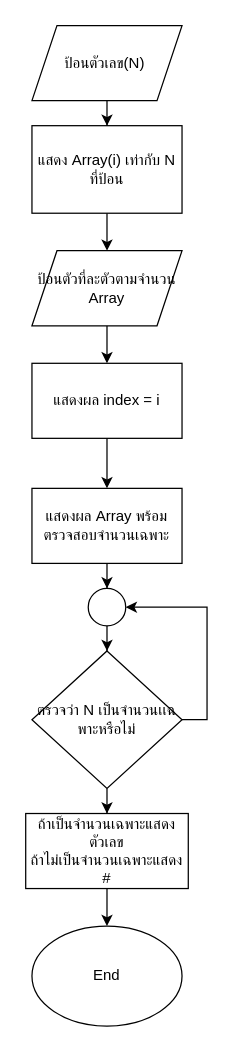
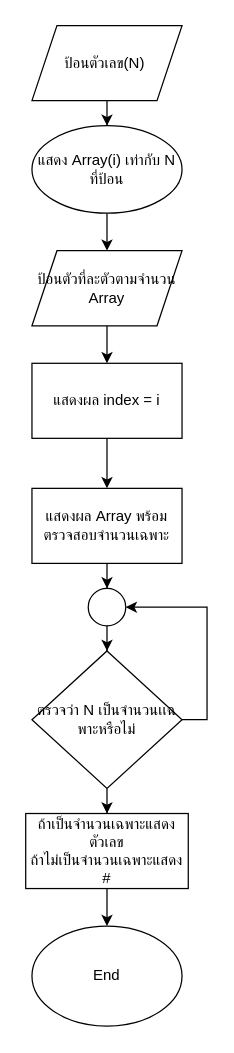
node "แสดง Array(i) เท่ากับ N ที่ป้อน": shape rectangle -> ellipse
